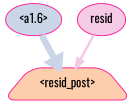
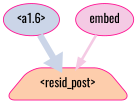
node "resid": label "resid" -> "embed"
